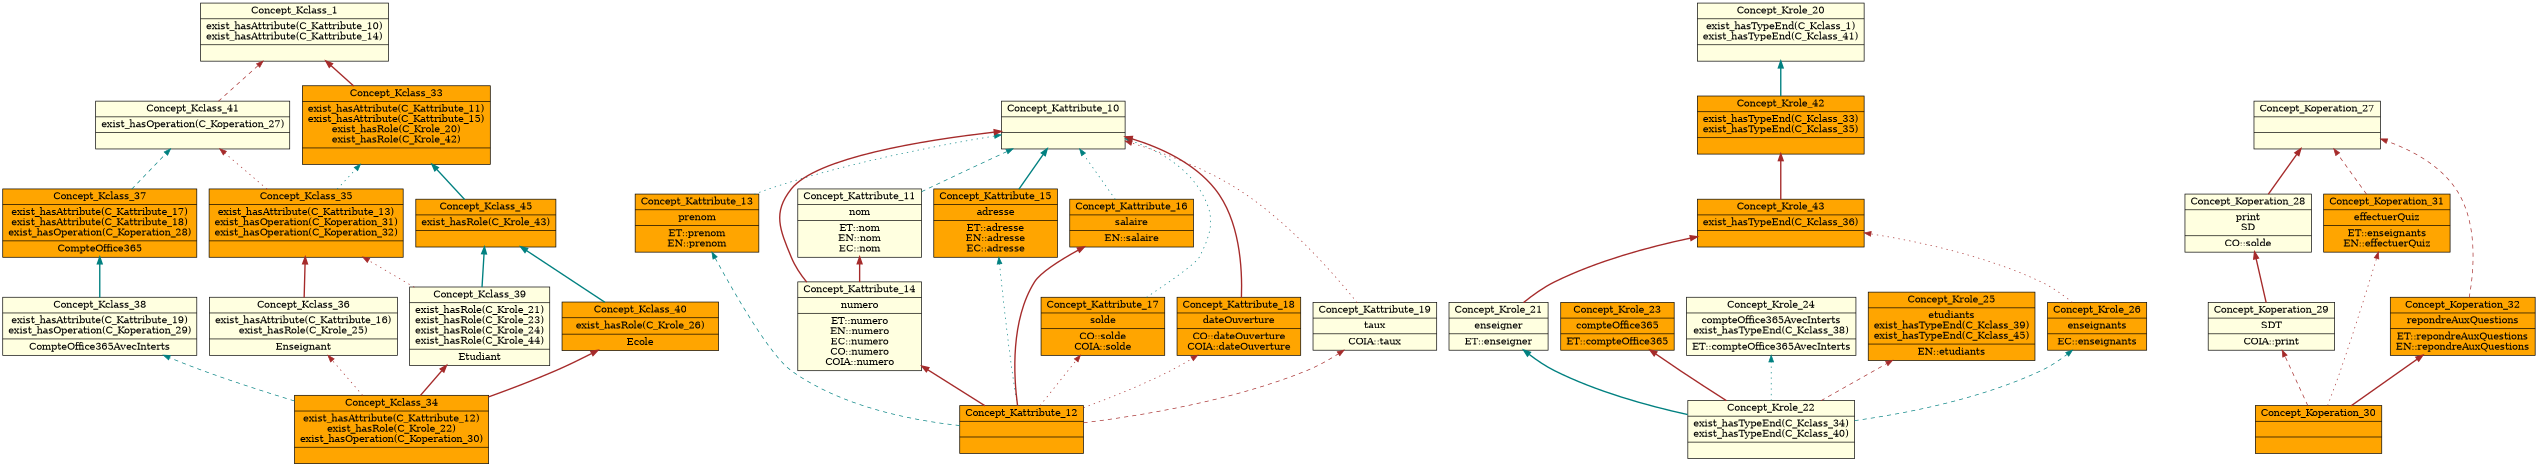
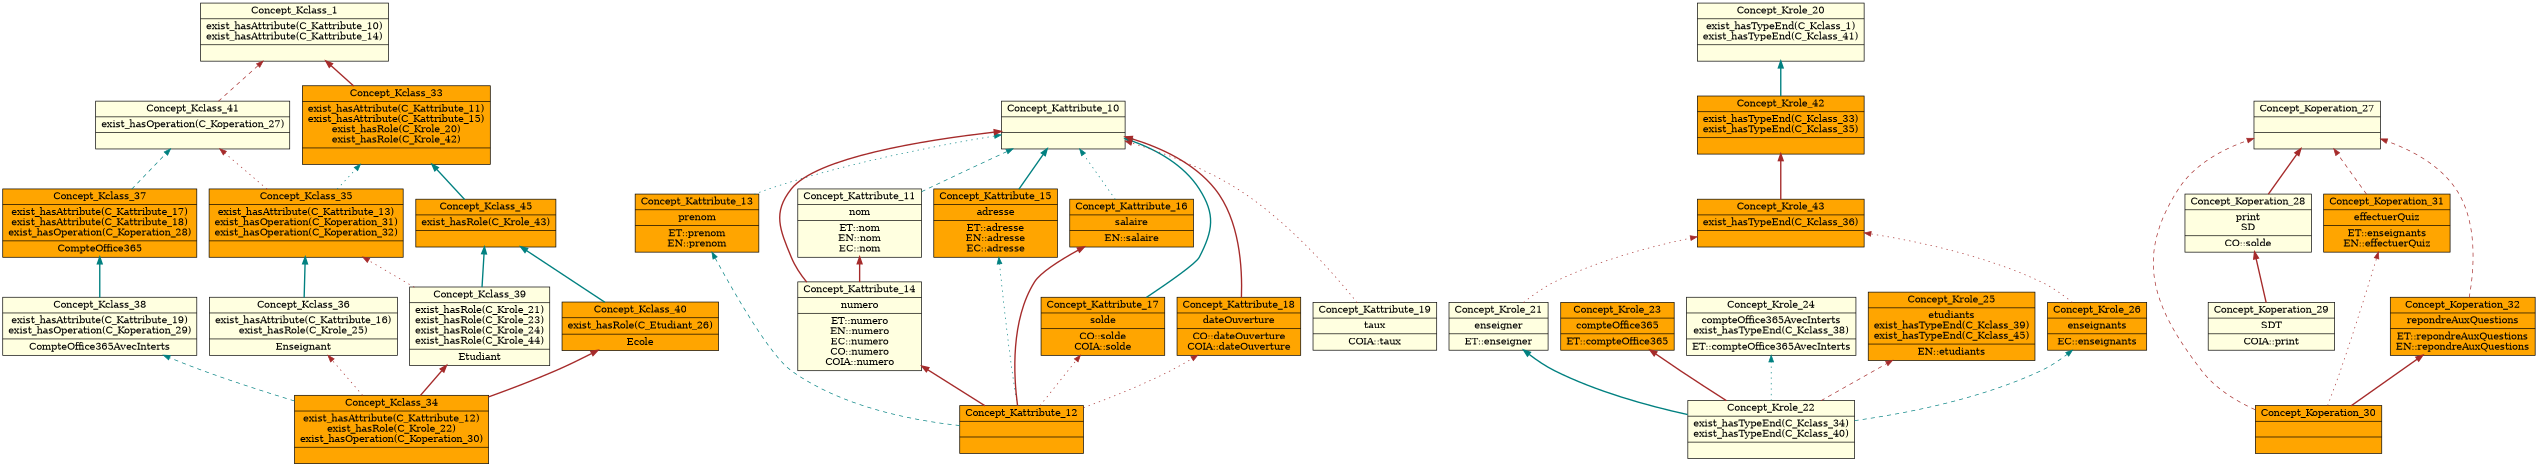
edge "Concept_Kattribute_17" -> "Concept_Kattribute_10": style dotted -> bold
edge "Concept_Krole_21" -> "Concept_Krole_43": style bold -> dotted
edge "Concept_Kclass_36" -> "Concept_Kclass_35": color brown -> teal
node "Concept_Kclass_40": text "exist_hasRole(C_Krole_26)" -> "exist_hasRole(C_Etudiant_26)"
edge "Concept_Koperation_30" -> "Concept_Koperation_29": now "Concept_Koperation_30" -> "Concept_Koperation_27"
edge "Concept_Kattribute_12" -> "Concept_Kattribute_19": removed
